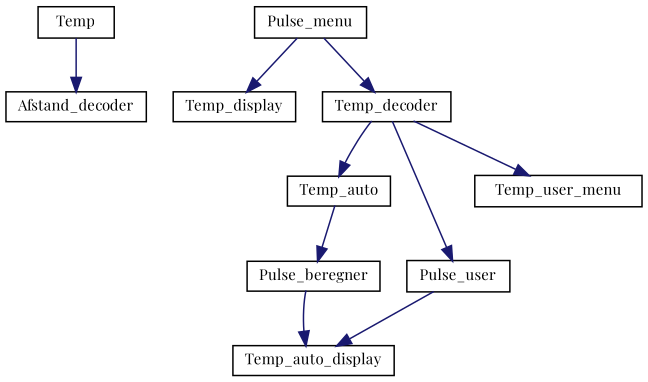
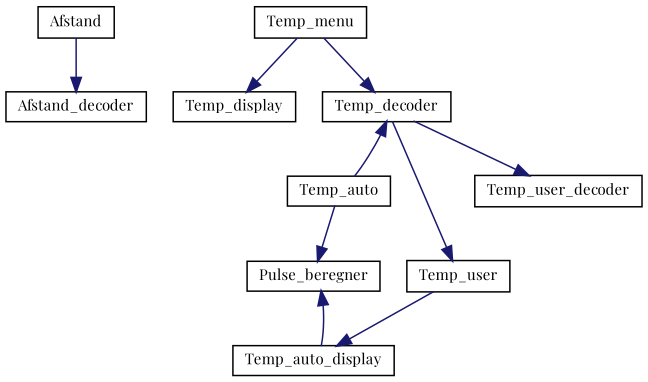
node "Temp": label "Temp" -> "Afstand"
node "Pulse_menu": label "Pulse_menu" -> "Temp_menu"
edge "Temp_decoder" -> "Temp_auto": reversed
node "Temp_user_menu": label "Temp_user_menu" -> "Temp_user_decoder"
node "Pulse_user": label "Pulse_user" -> "Temp_user"
edge "Pulse_beregner" -> "Temp_auto_display": reversed
